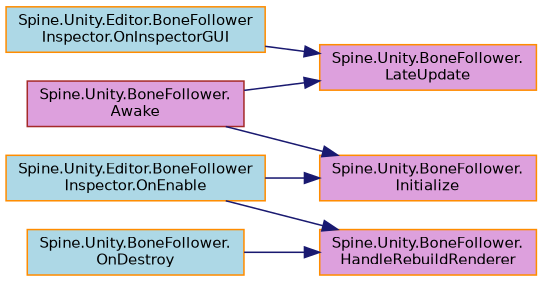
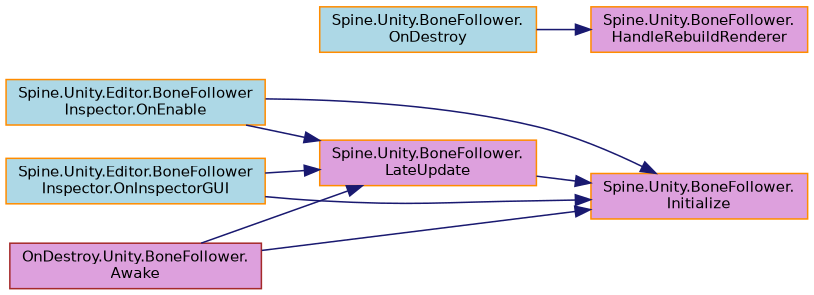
node "Spine.Unity.BoneFollower. Awake": label "Spine.Unity.BoneFollower. Awake" -> "OnDestroy.Unity.BoneFollower. Awake"
edge "Spine.Unity.BoneFollower. LateUpdate" -> "Spine.Unity.BoneFollower. Initialize": added
edge "Spine.Unity.Editor.BoneFollower Inspector.OnInspectorGUI" -> "Spine.Unity.BoneFollower. Initialize": added
edge "Spine.Unity.Editor.BoneFollower Inspector.OnEnable" -> "Spine.Unity.BoneFollower. HandleRebuildRenderer": now "Spine.Unity.Editor.BoneFollower Inspector.OnEnable" -> "Spine.Unity.BoneFollower. LateUpdate"
